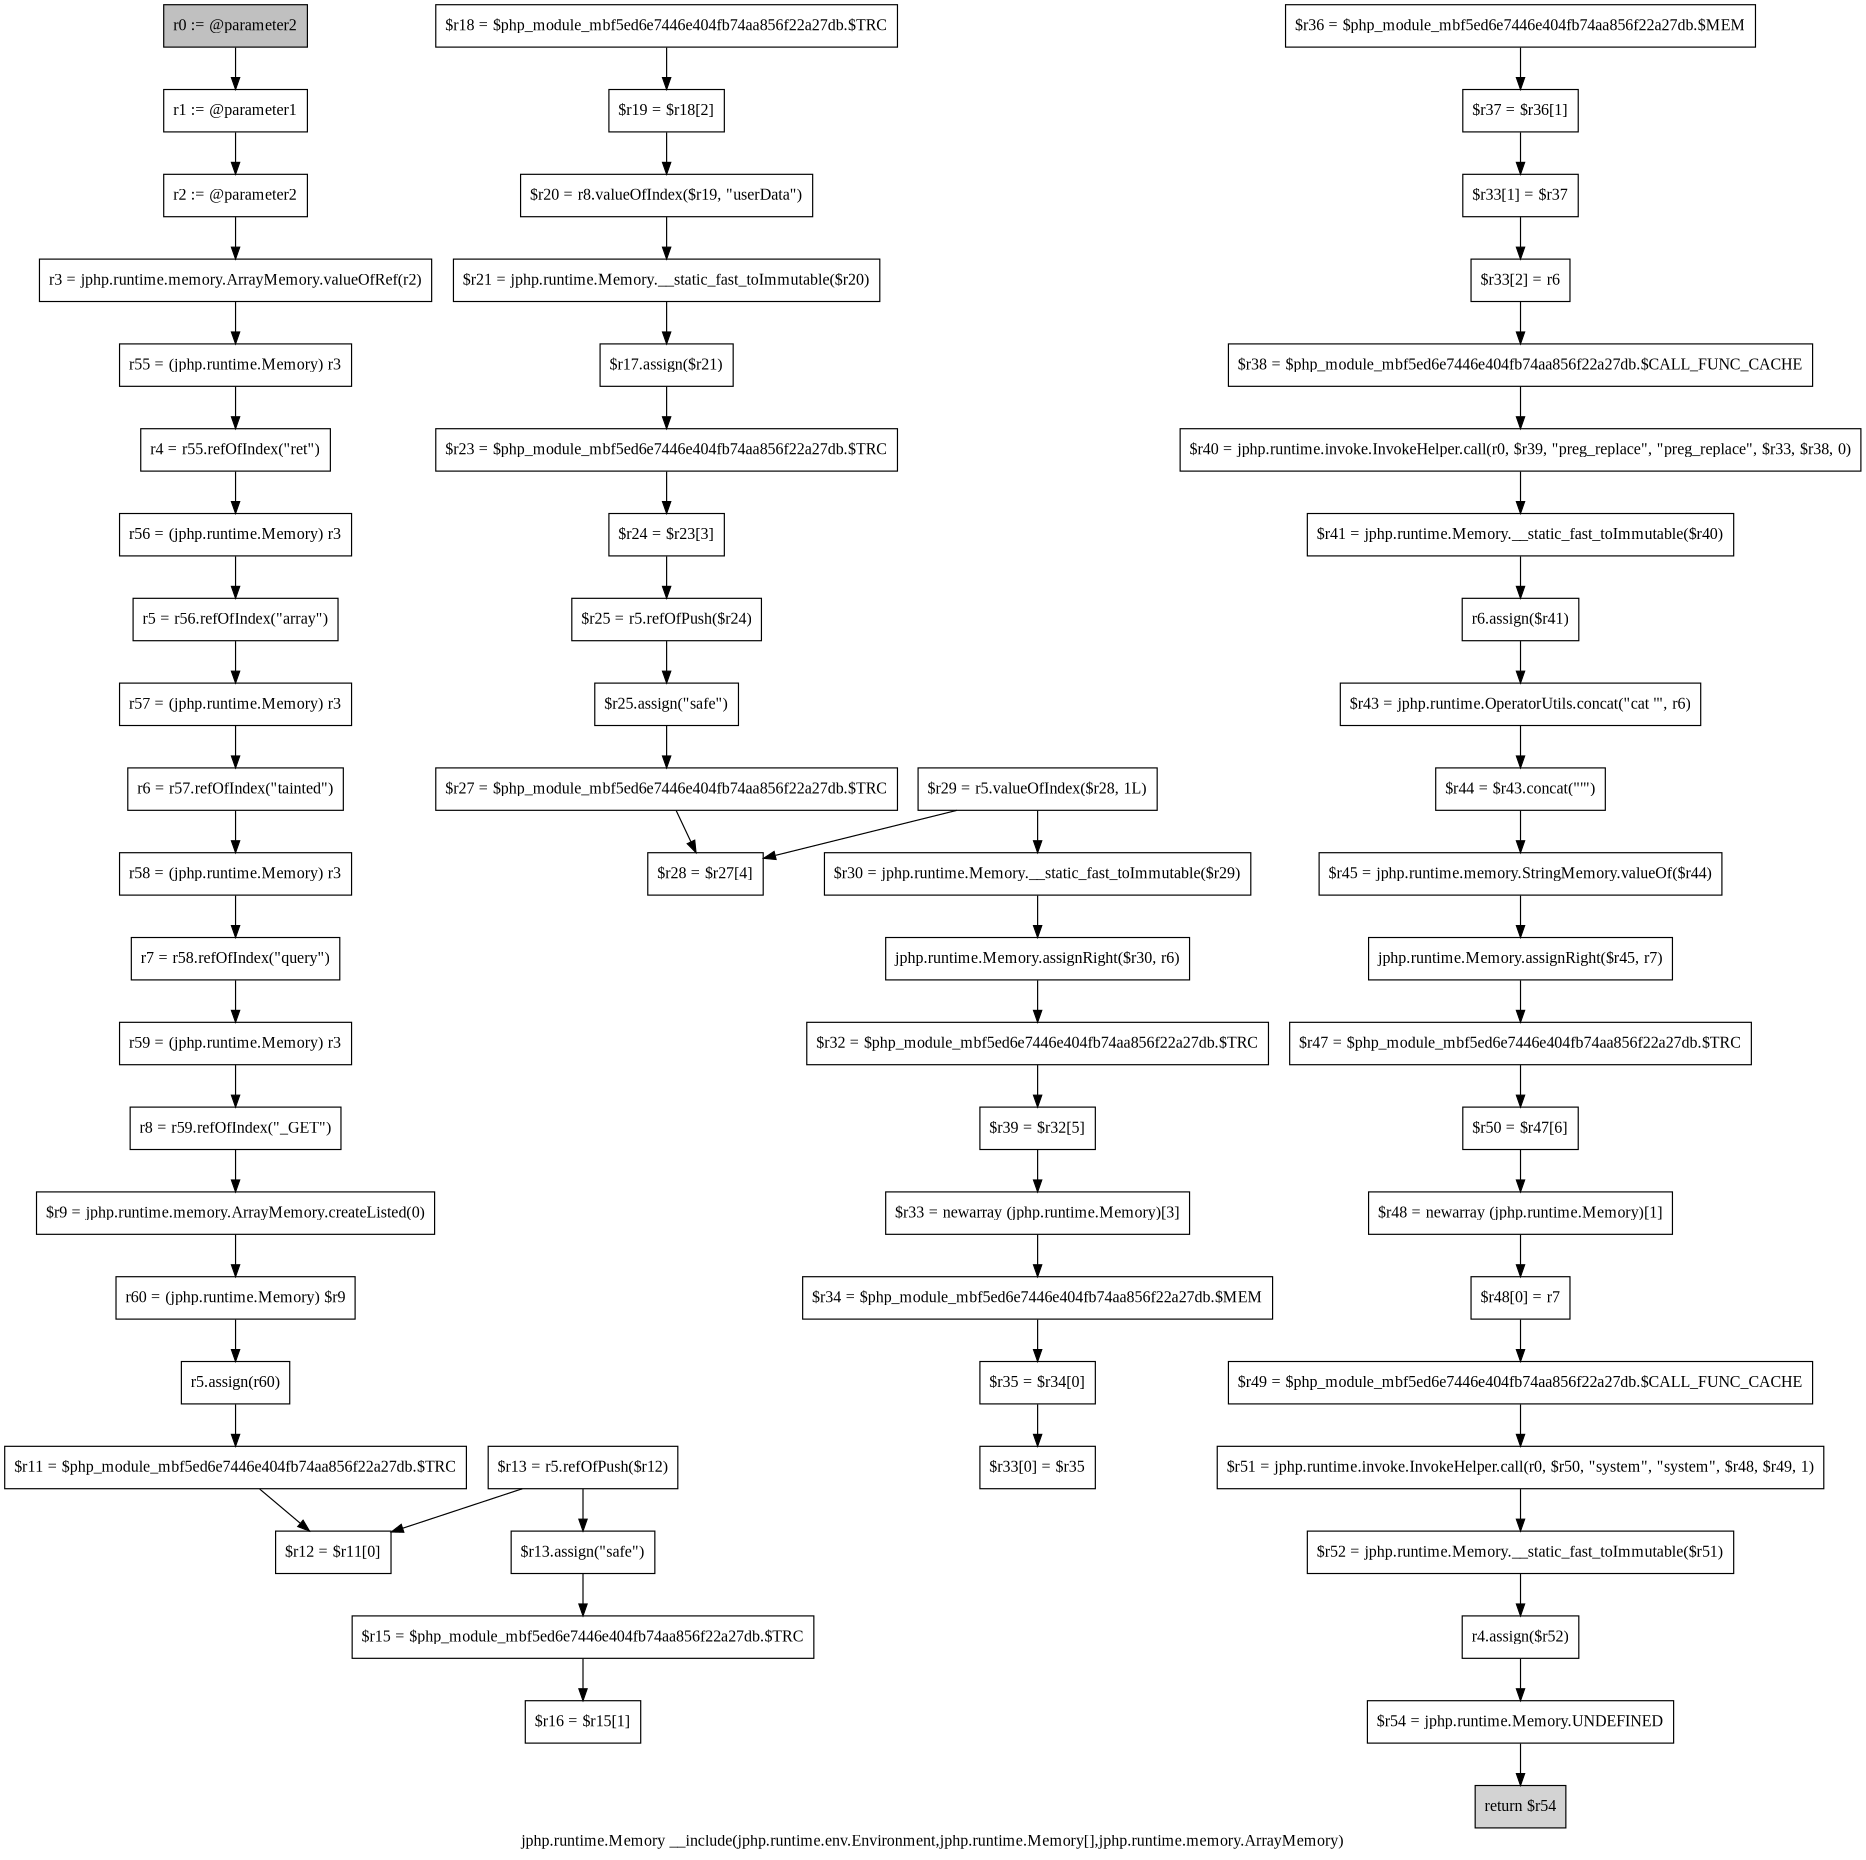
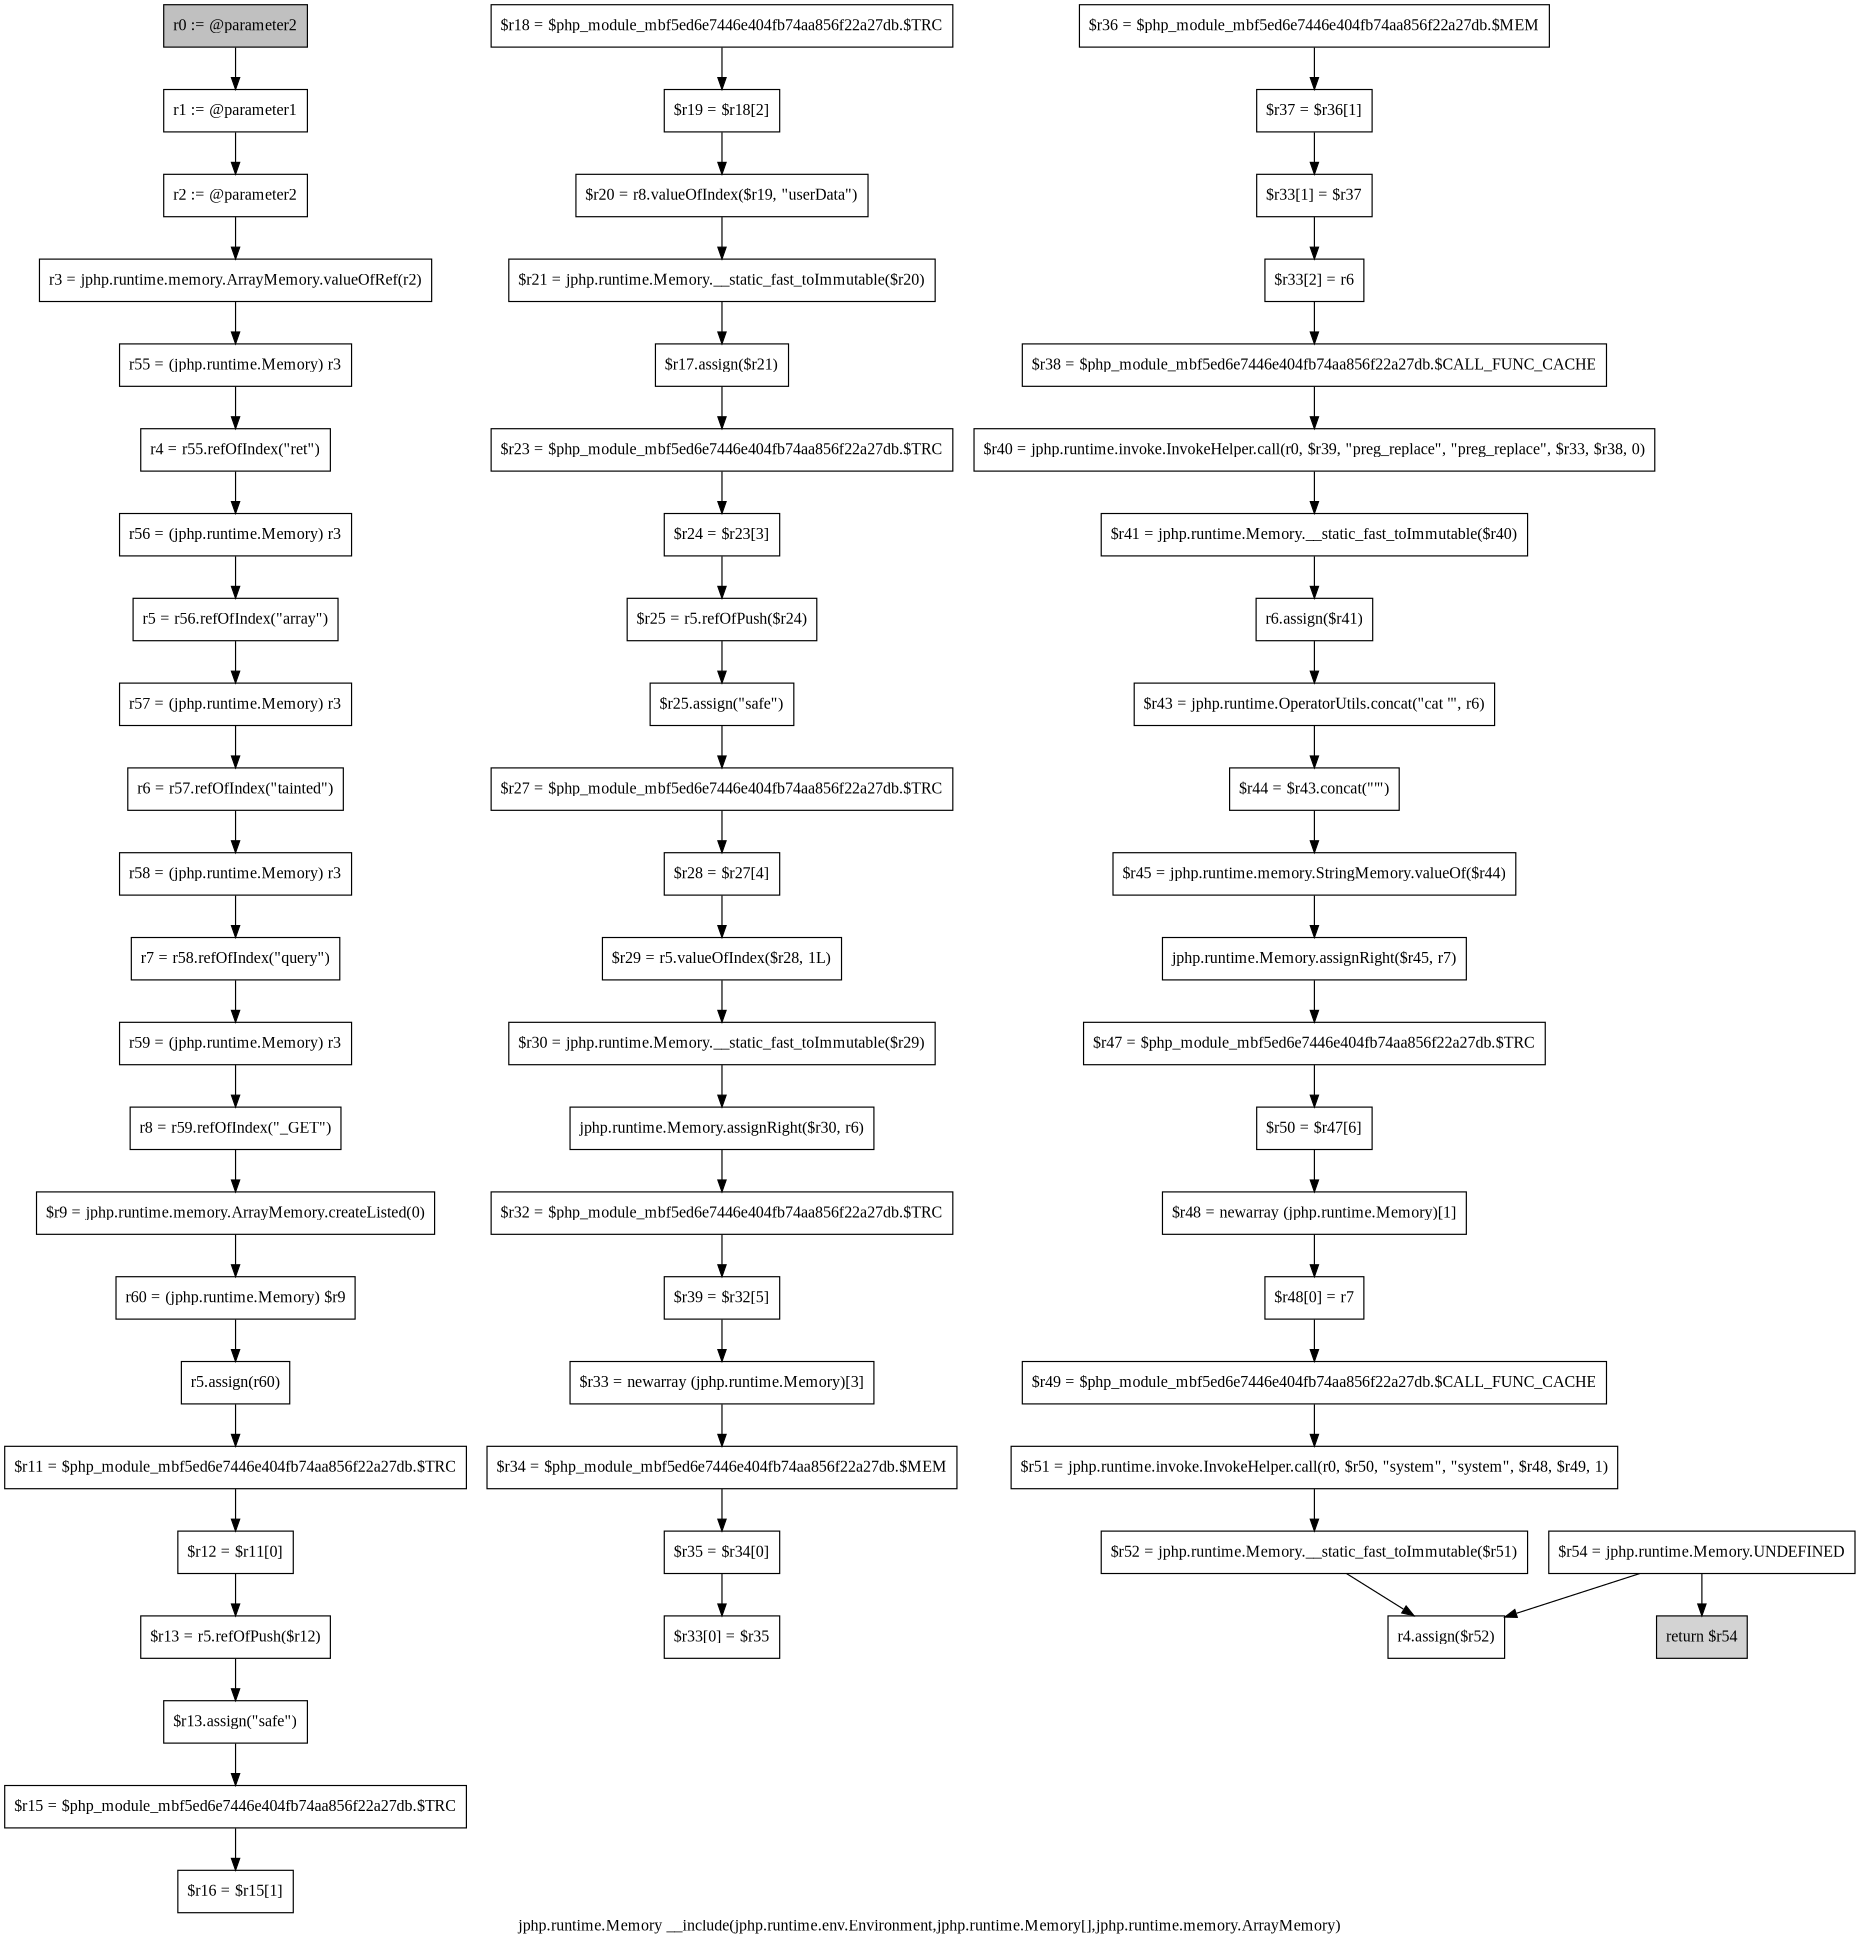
edge "$r29 = r5.valueOfIndex($r28, 1L)" -> "$r28 = $r27[4]": reversed
edge "$r13 = r5.refOfPush($r12)" -> "$r12 = $r11[0]": reversed
edge "r4.assign($r52)" -> "$r54 = jphp.runtime.Memory.UNDEFINED": reversed
